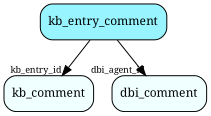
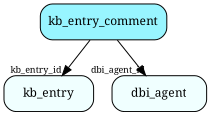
node "kb_comment": label "kb_comment" -> "kb_entry"
node "dbi_comment": label "dbi_comment" -> "dbi_agent"
